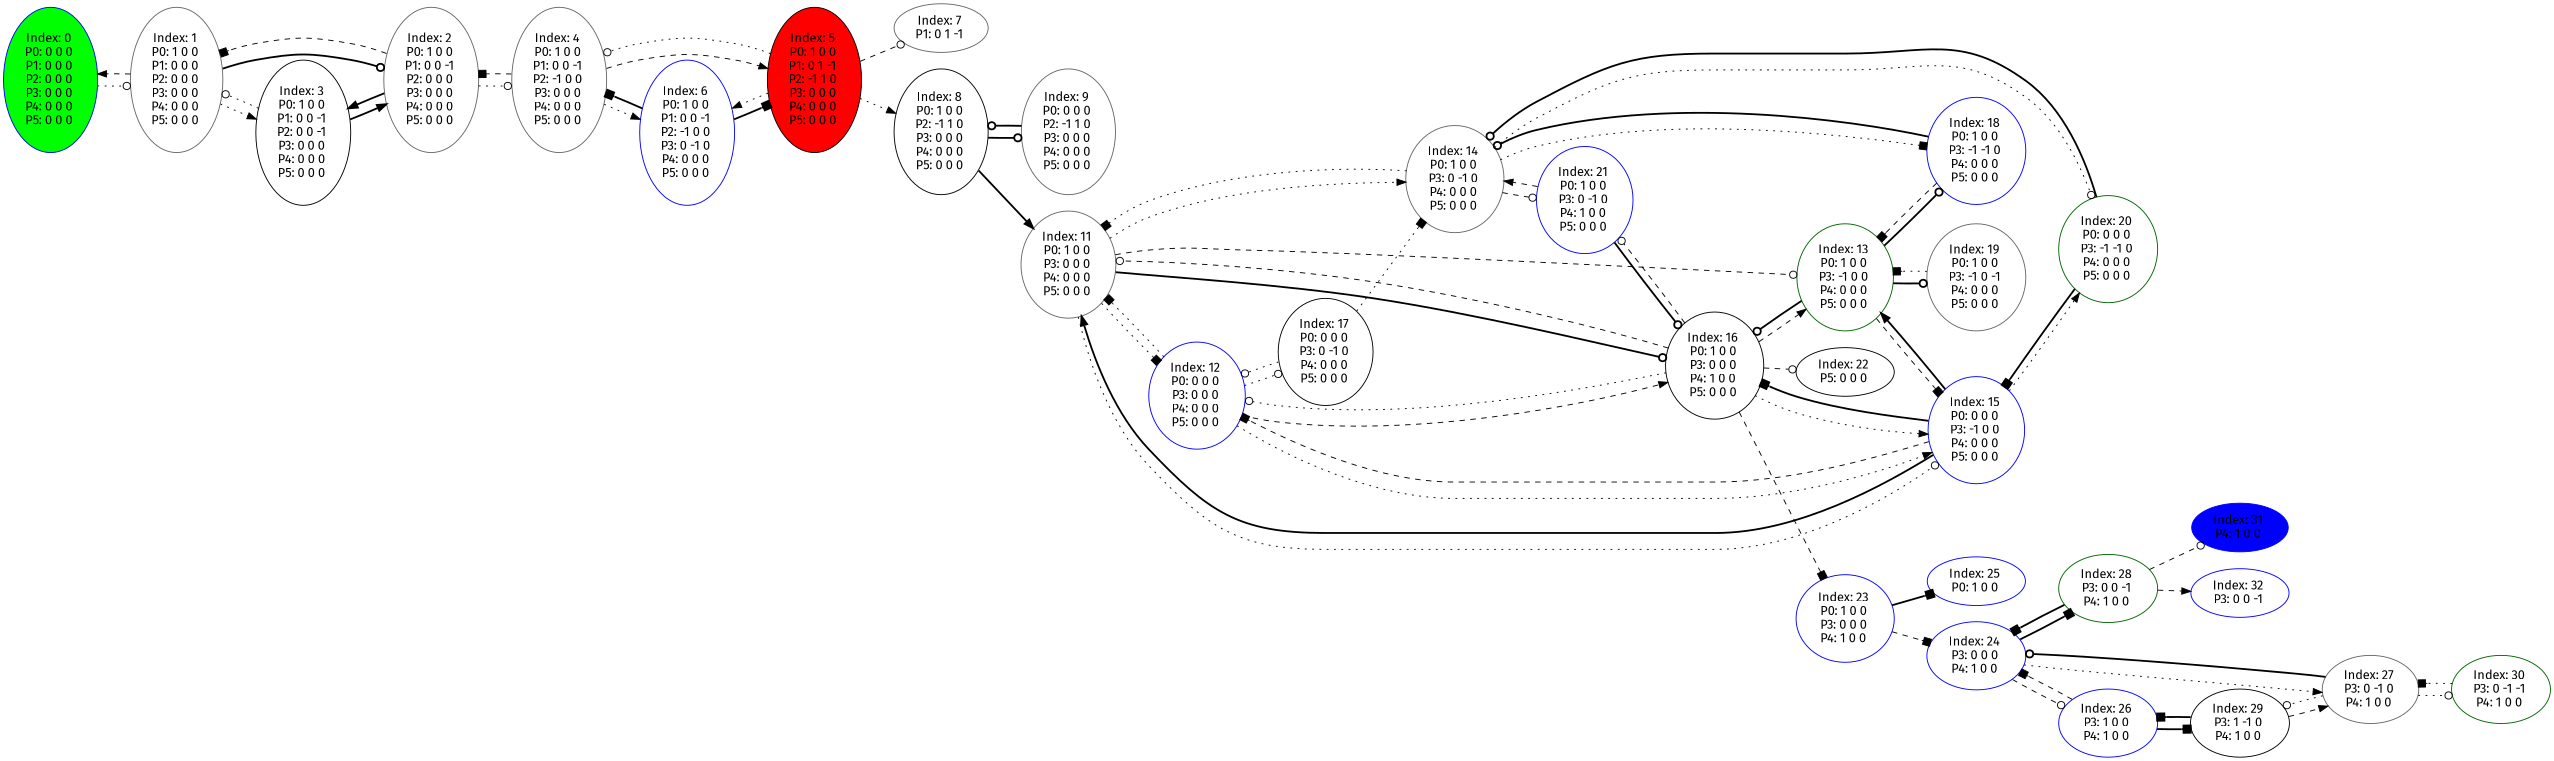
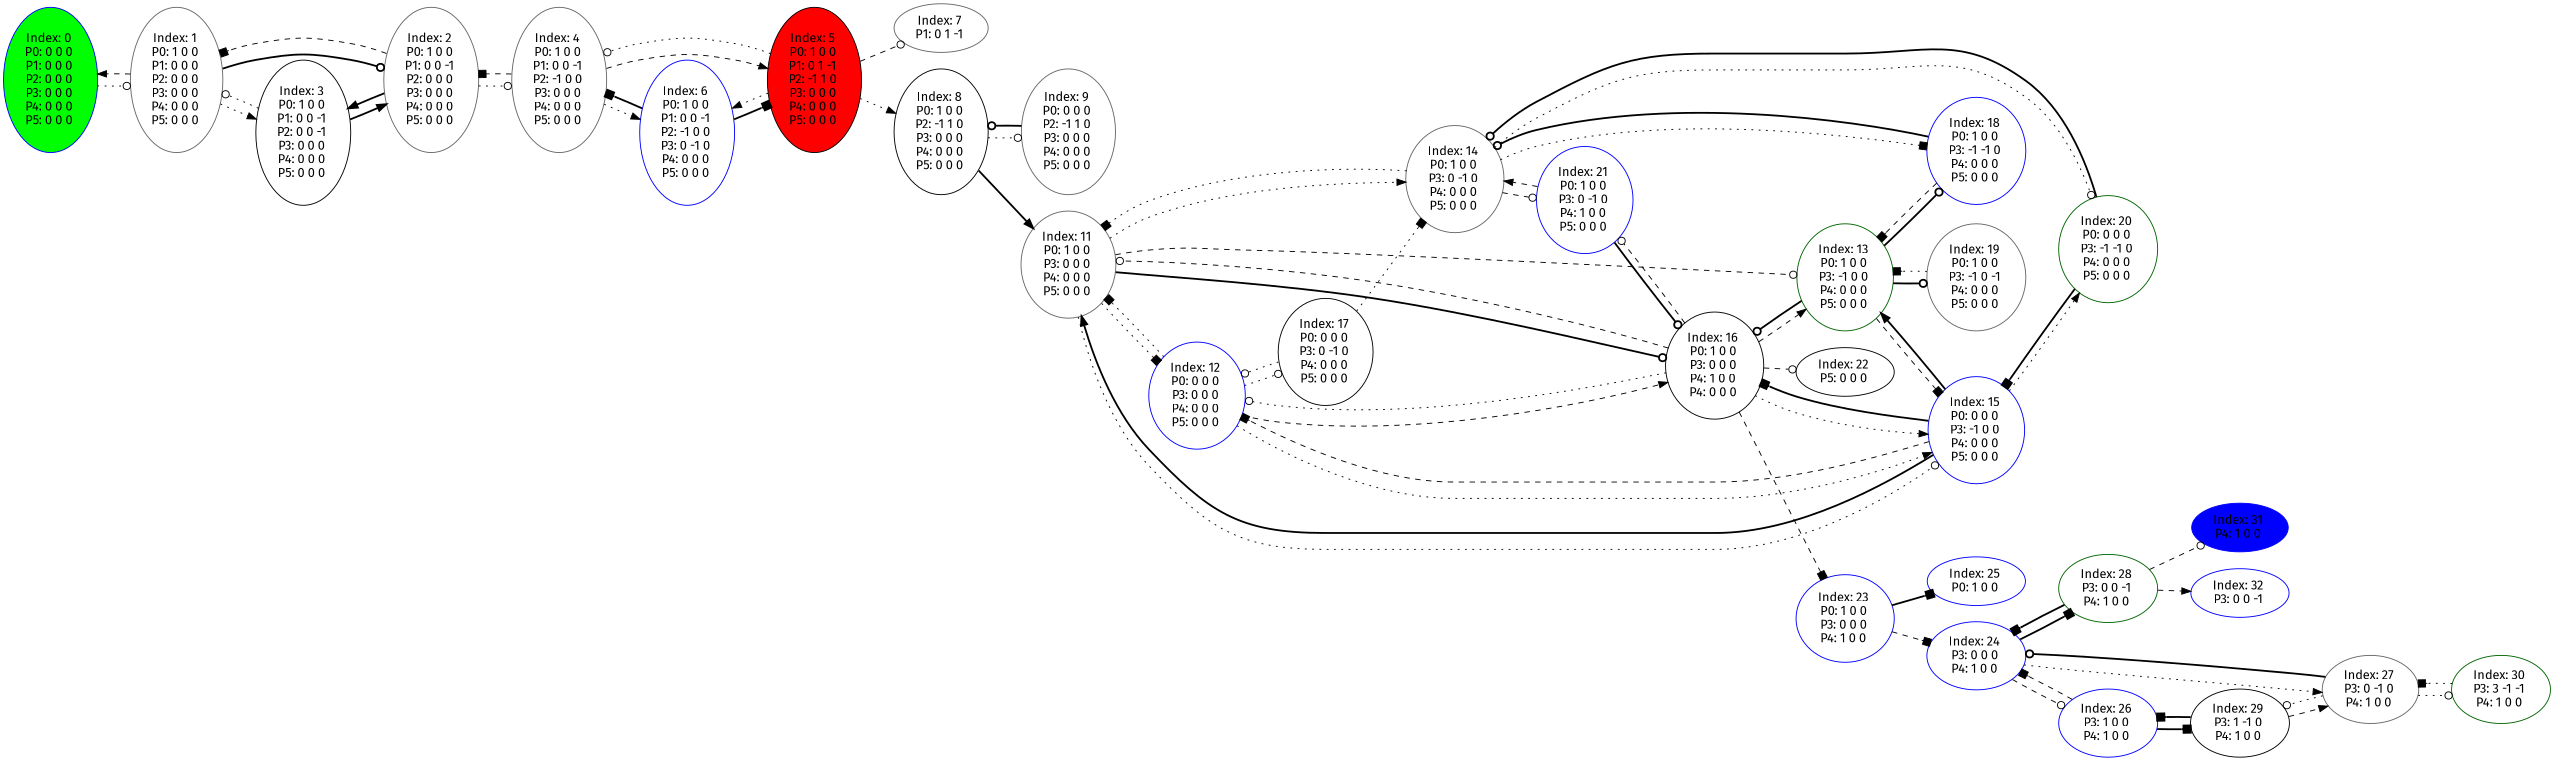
edge "Index: 8 P0: 1 0 0 P2: -1 1 0 P3: 0 0 0 P4: 0 0 0 P5: 0 0 0" -> "Index: 9 P0: 0 0 0 P2: -1 1 0 P3: 0 0 0 P4: 0 0 0 P5: 0 0 0": style bold -> dotted
node "Index: 16 P0: 1 0 0 P3: 0 0 0 P4: 1 0 0 P5: 0 0 0": label "Index: 16 P0: 1 0 0 P3: 0 0 0 P4: 1 0 0 P5: 0 0 0" -> "Index: 16 P0: 1 0 0 P3: 0 0 0 P4: 1 0 0 P4: 0 0 0"
node "Index: 30 P3: 0 -1 -1 P4: 1 0 0": label "Index: 30 P3: 0 -1 -1 P4: 1 0 0" -> "Index: 30 P3: 3 -1 -1 P4: 1 0 0"
